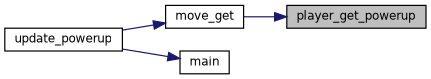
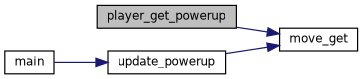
edge "move_get" -> "player_get_powerup": reversed
edge "update_powerup" -> "main": reversed
